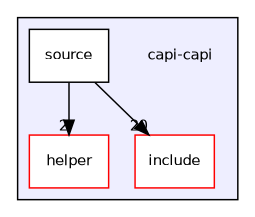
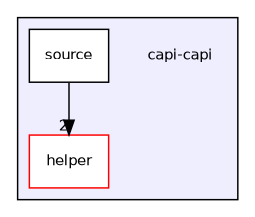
node "include": removed
